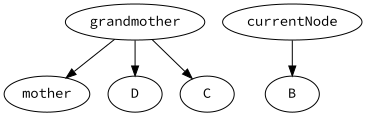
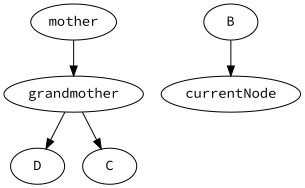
edge "currentNode" -> "B": reversed
edge "grandmother" -> "mother": reversed
